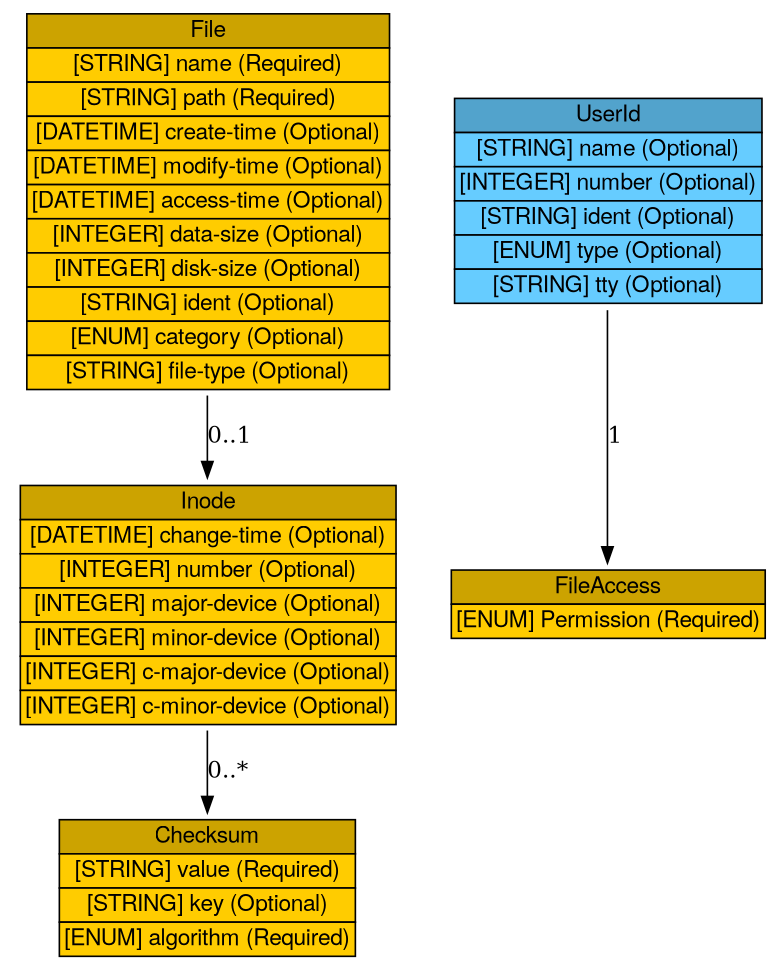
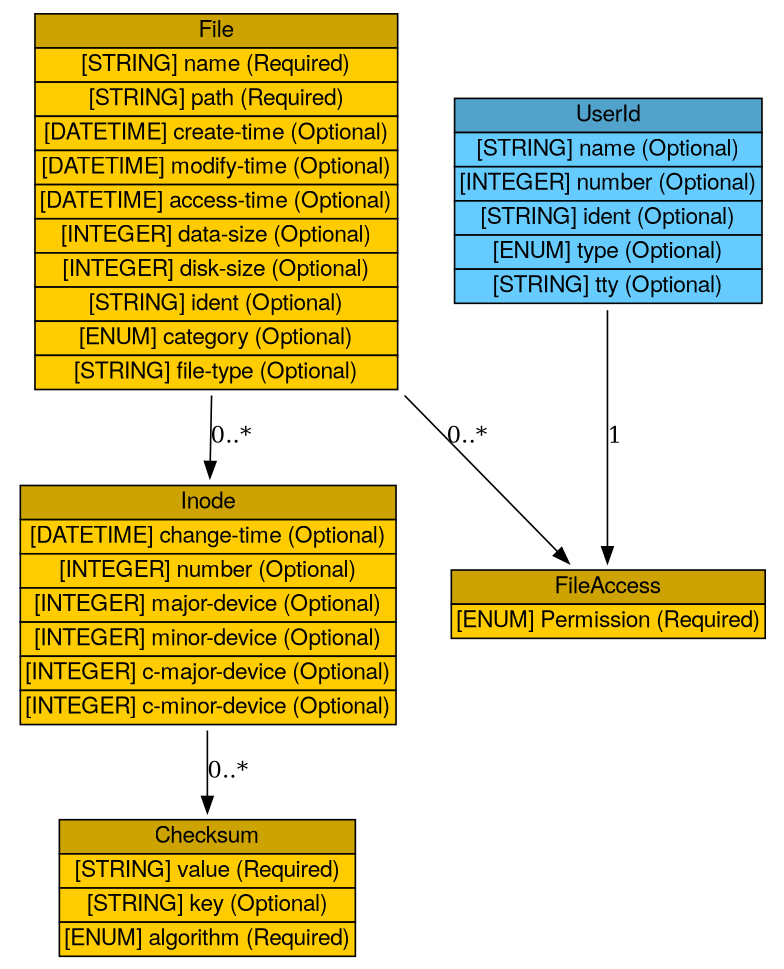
edge "File" -> "Inode": label "0..1" -> "0..*"
edge "File" -> "FileAccess": added, label "0..*"
